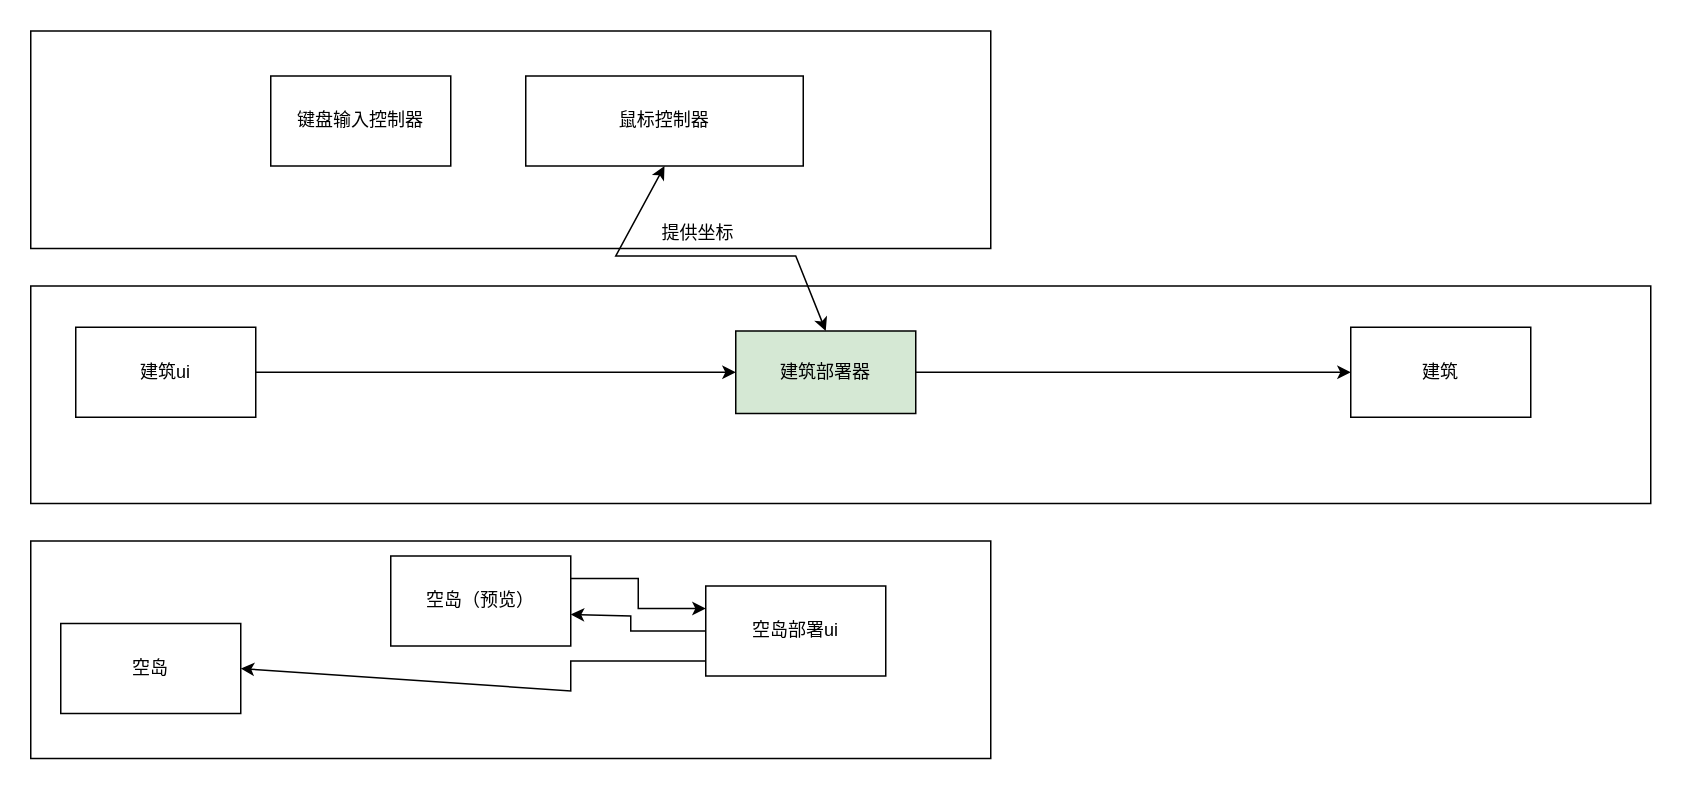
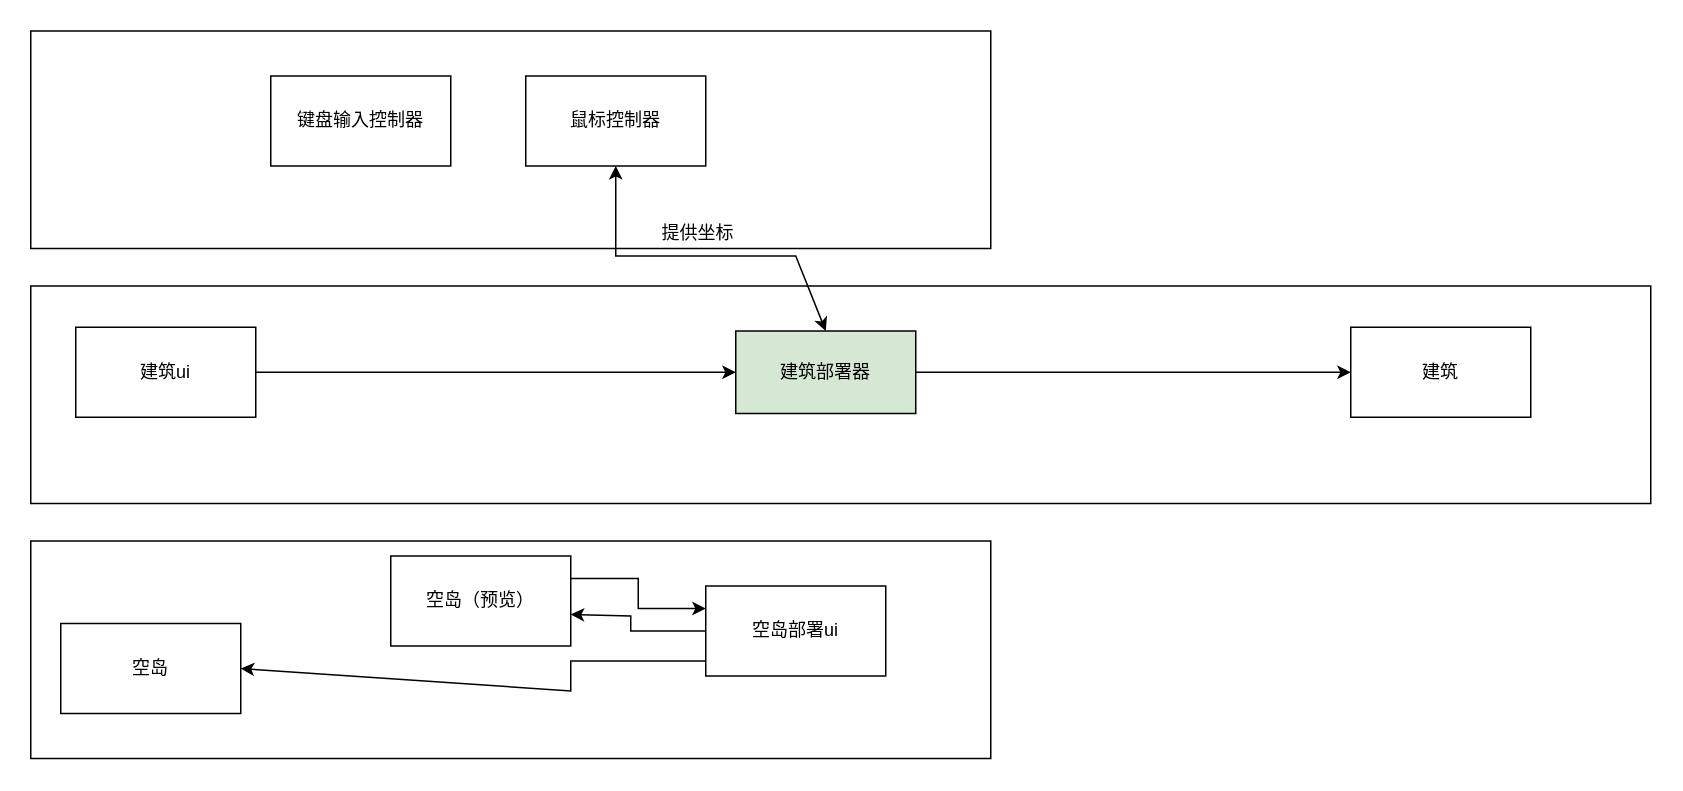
node "鼠标控制器": size 278x90 -> 180x90
